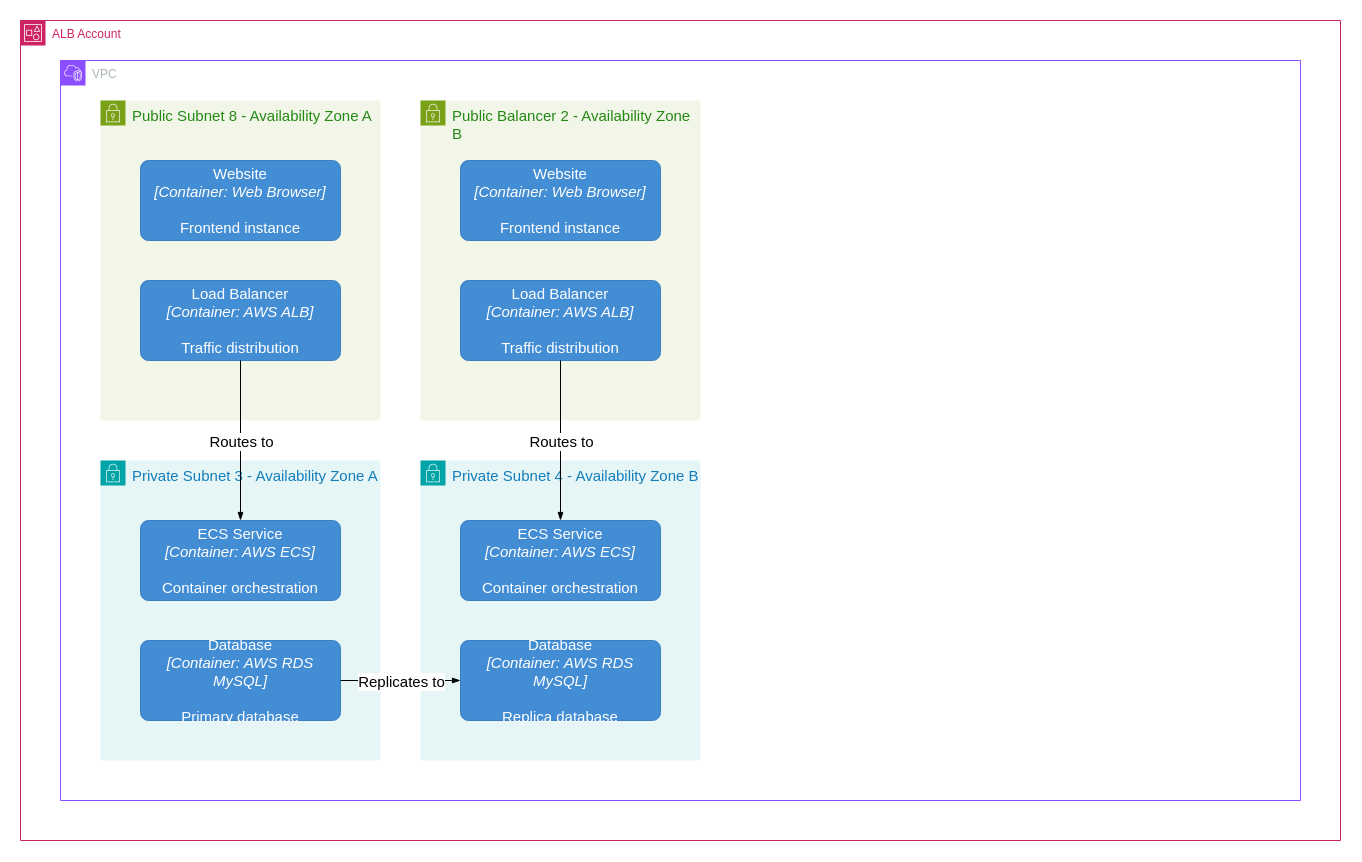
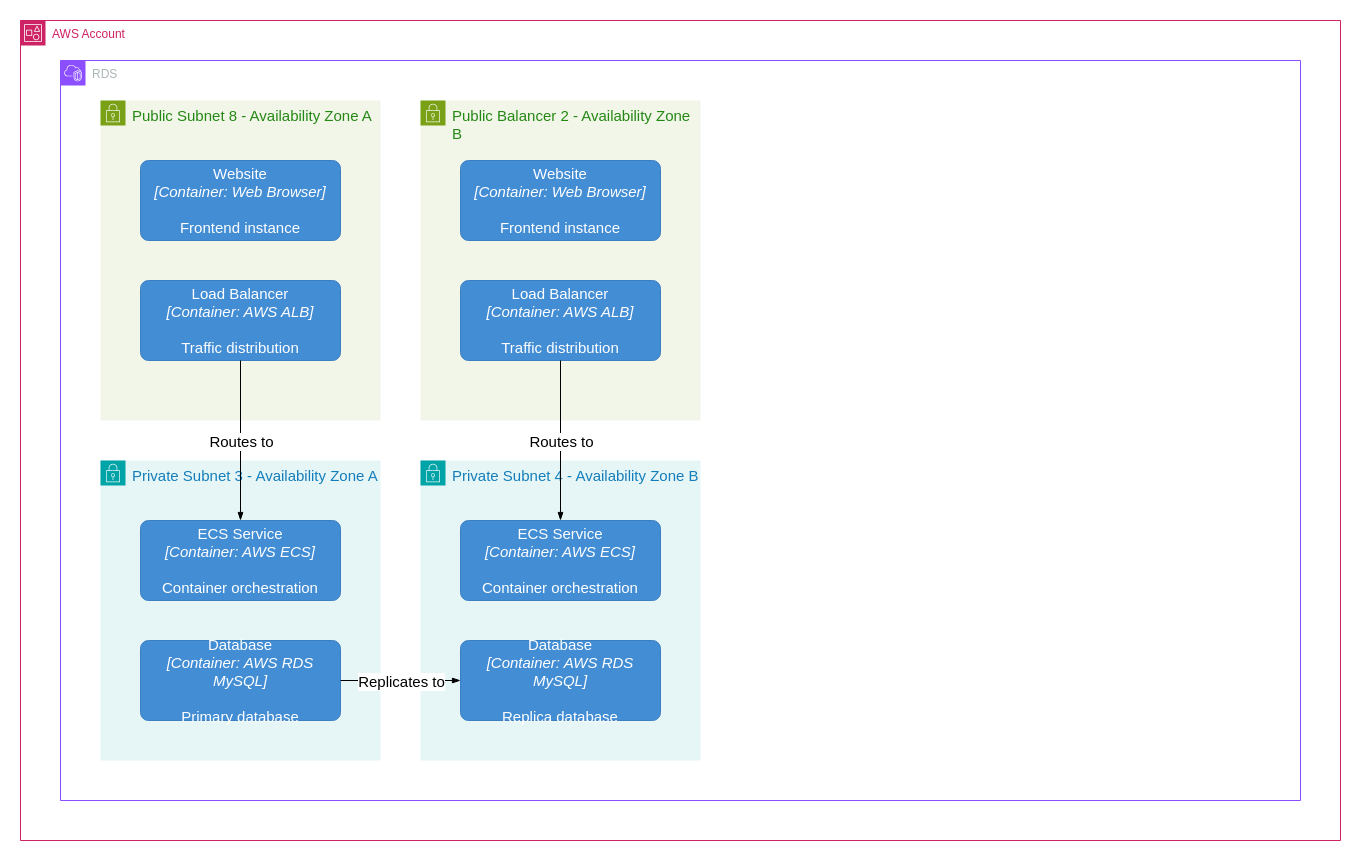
node "ALB Account": label "ALB Account" -> "AWS Account"
node "VPC": label "VPC" -> "RDS"
